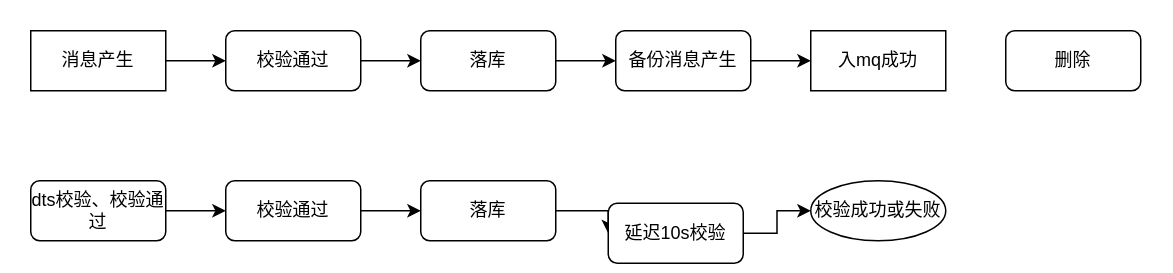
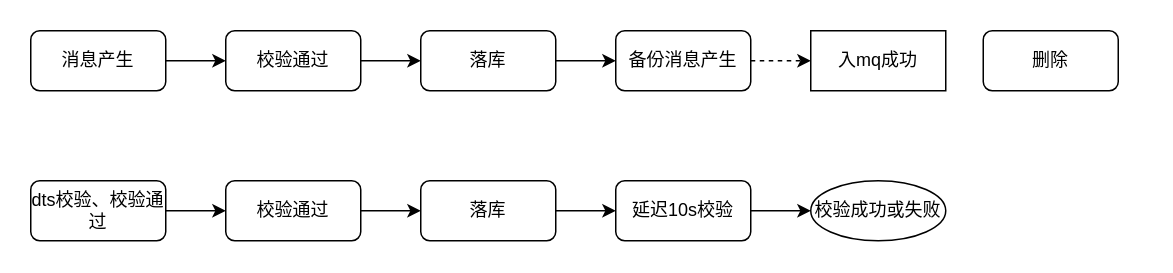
node "消息产生": shape rectangle -> rounded rectangle
edge "备份消息产生" -> "入mq成功": style solid -> dashed
node "删除": moved (1073, 61) -> (1051, 61)
node "延迟10s校验": moved (676, 233) -> (683, 211)
